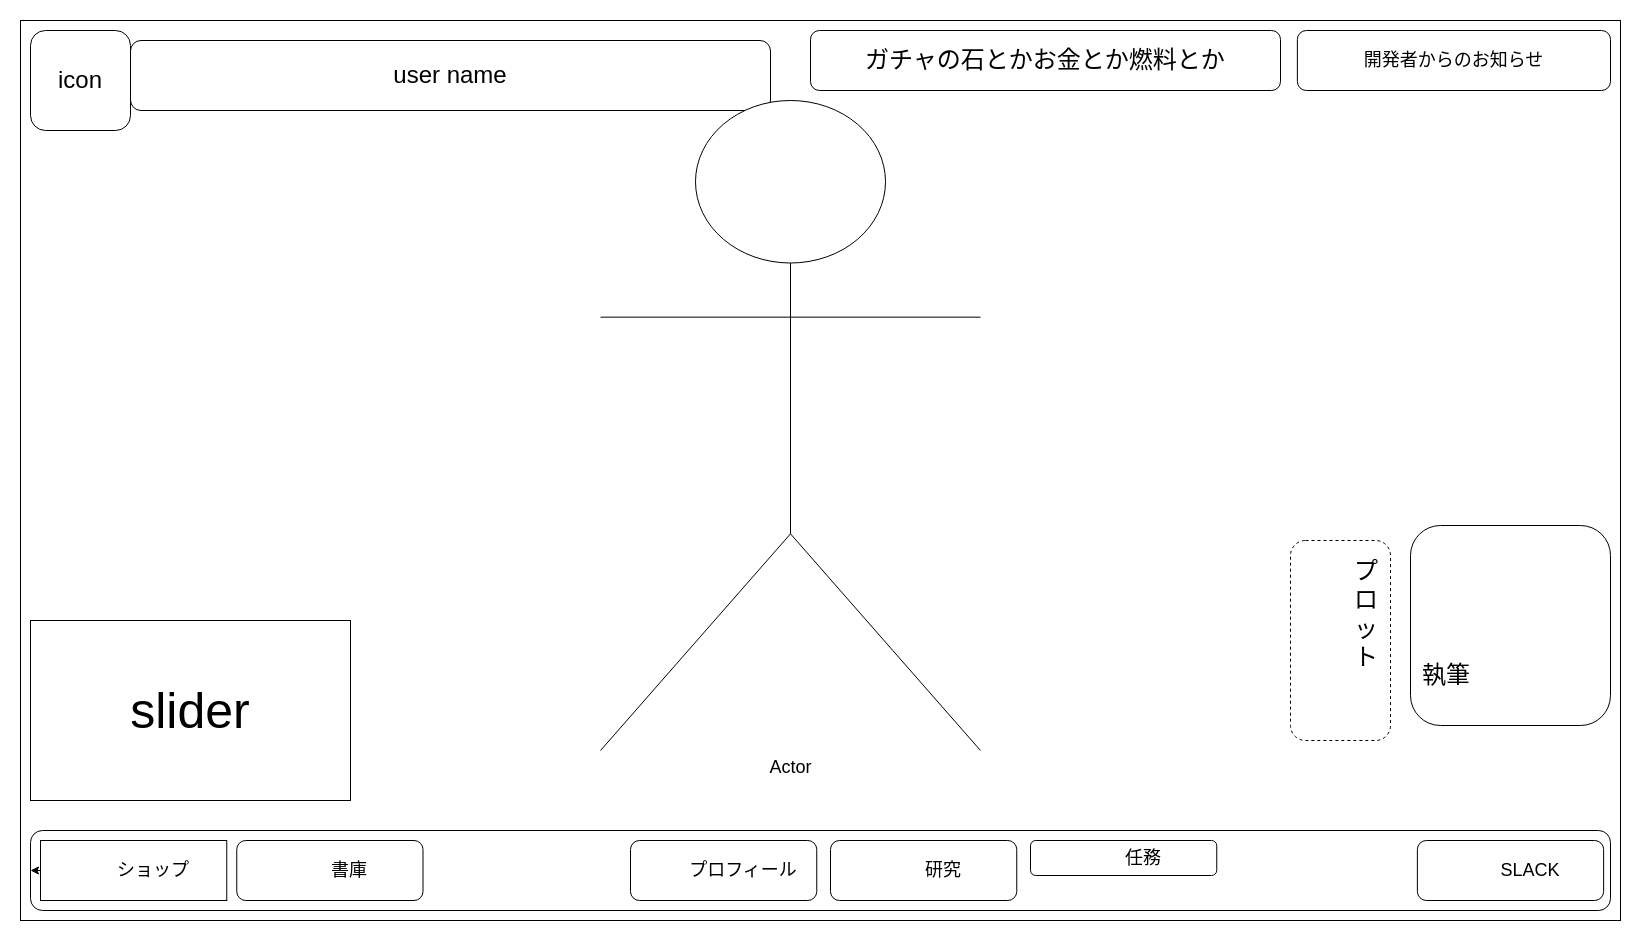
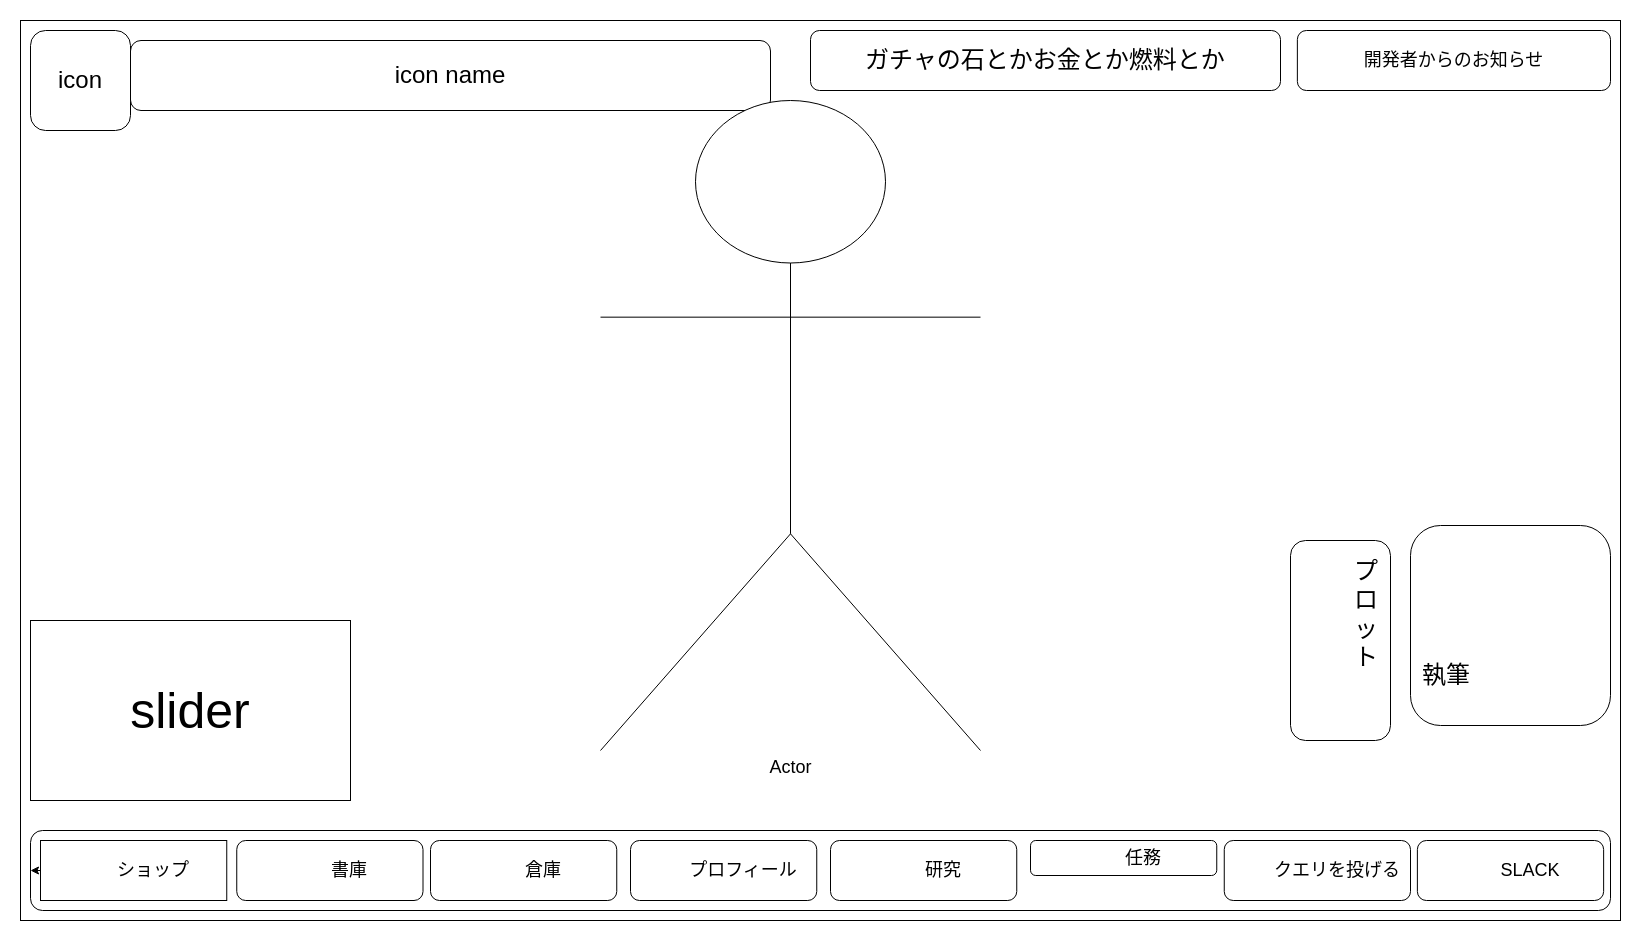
node "user name": label "user name" -> "icon name"
node "プロット": style dashed -> solid
node "倉庫": added
node "クエリを投げる": added
